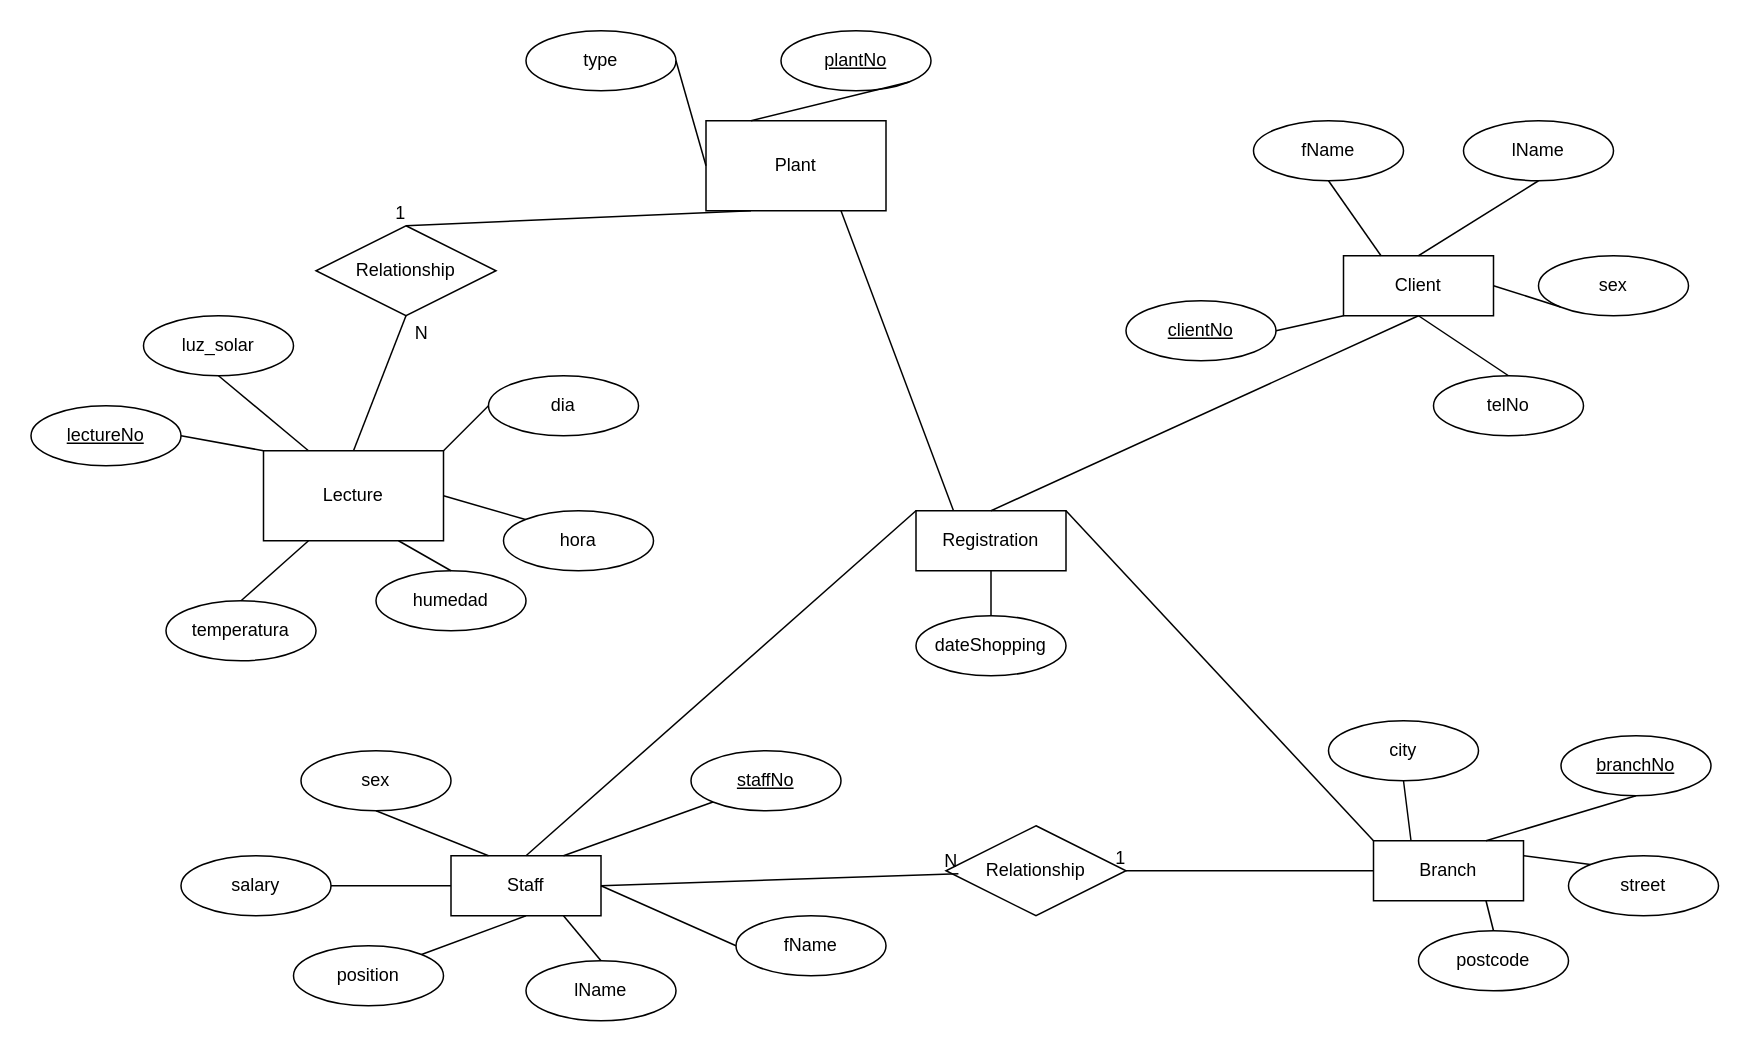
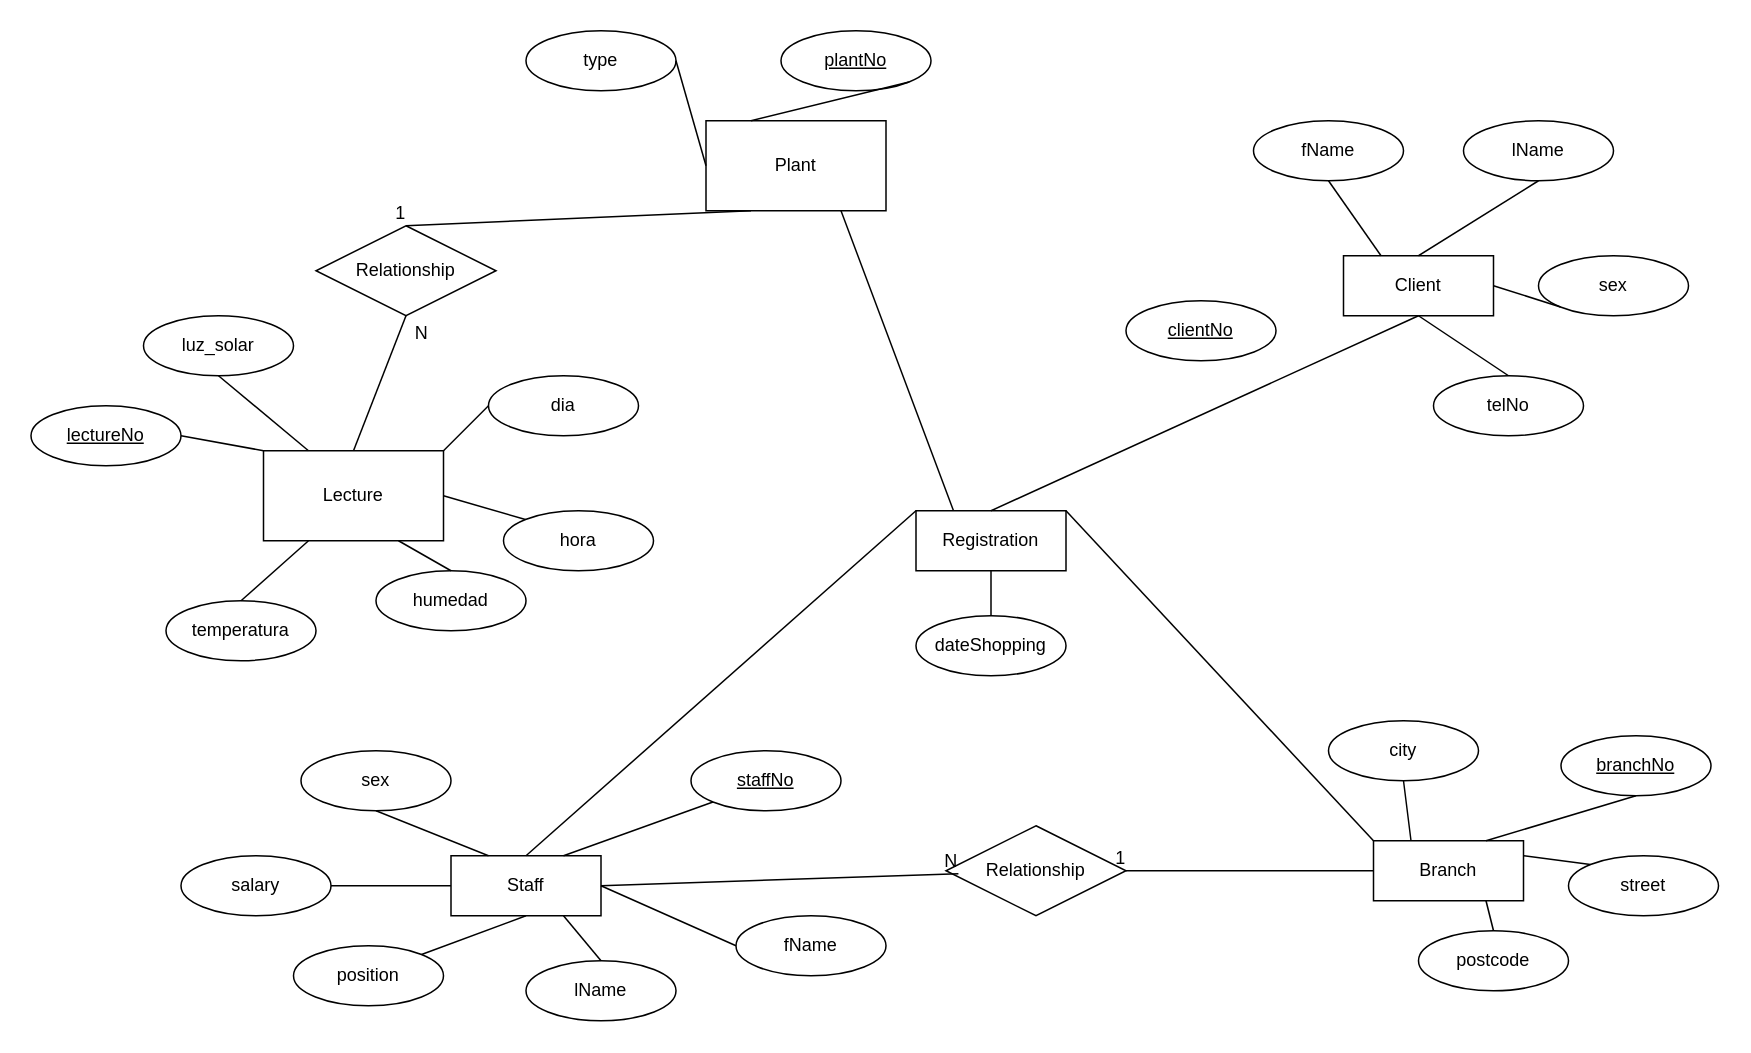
edge "Client" -- "clientNo": removed
